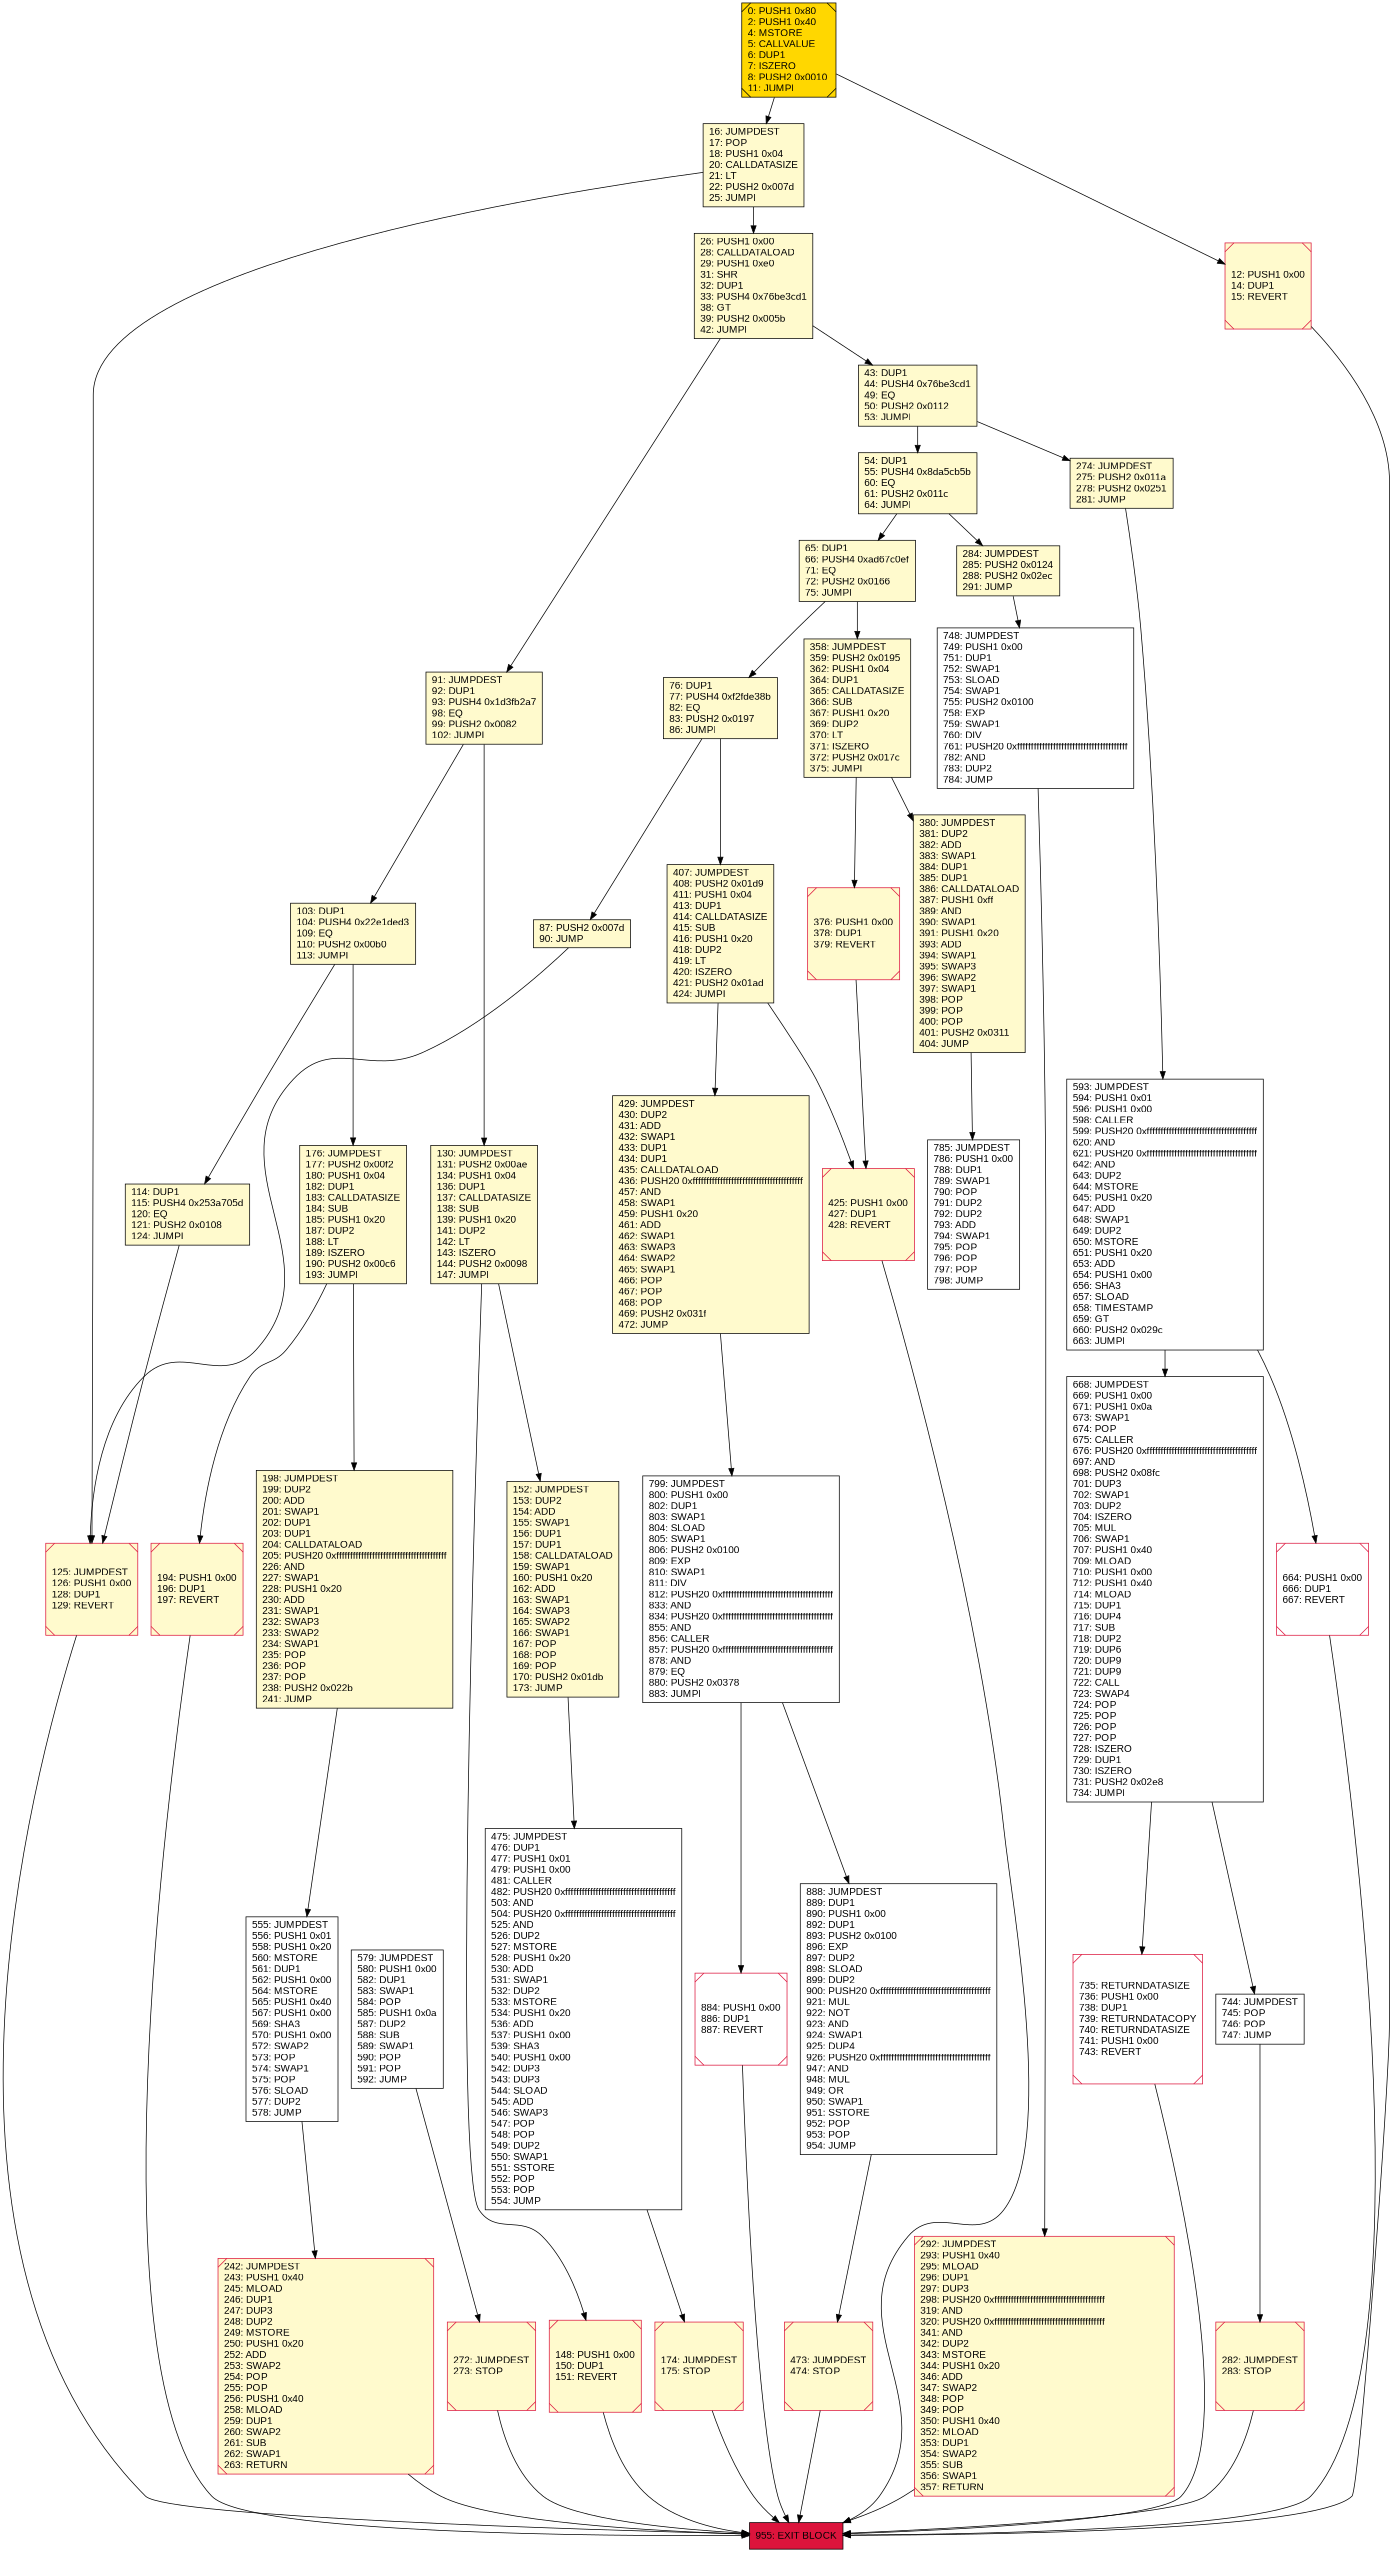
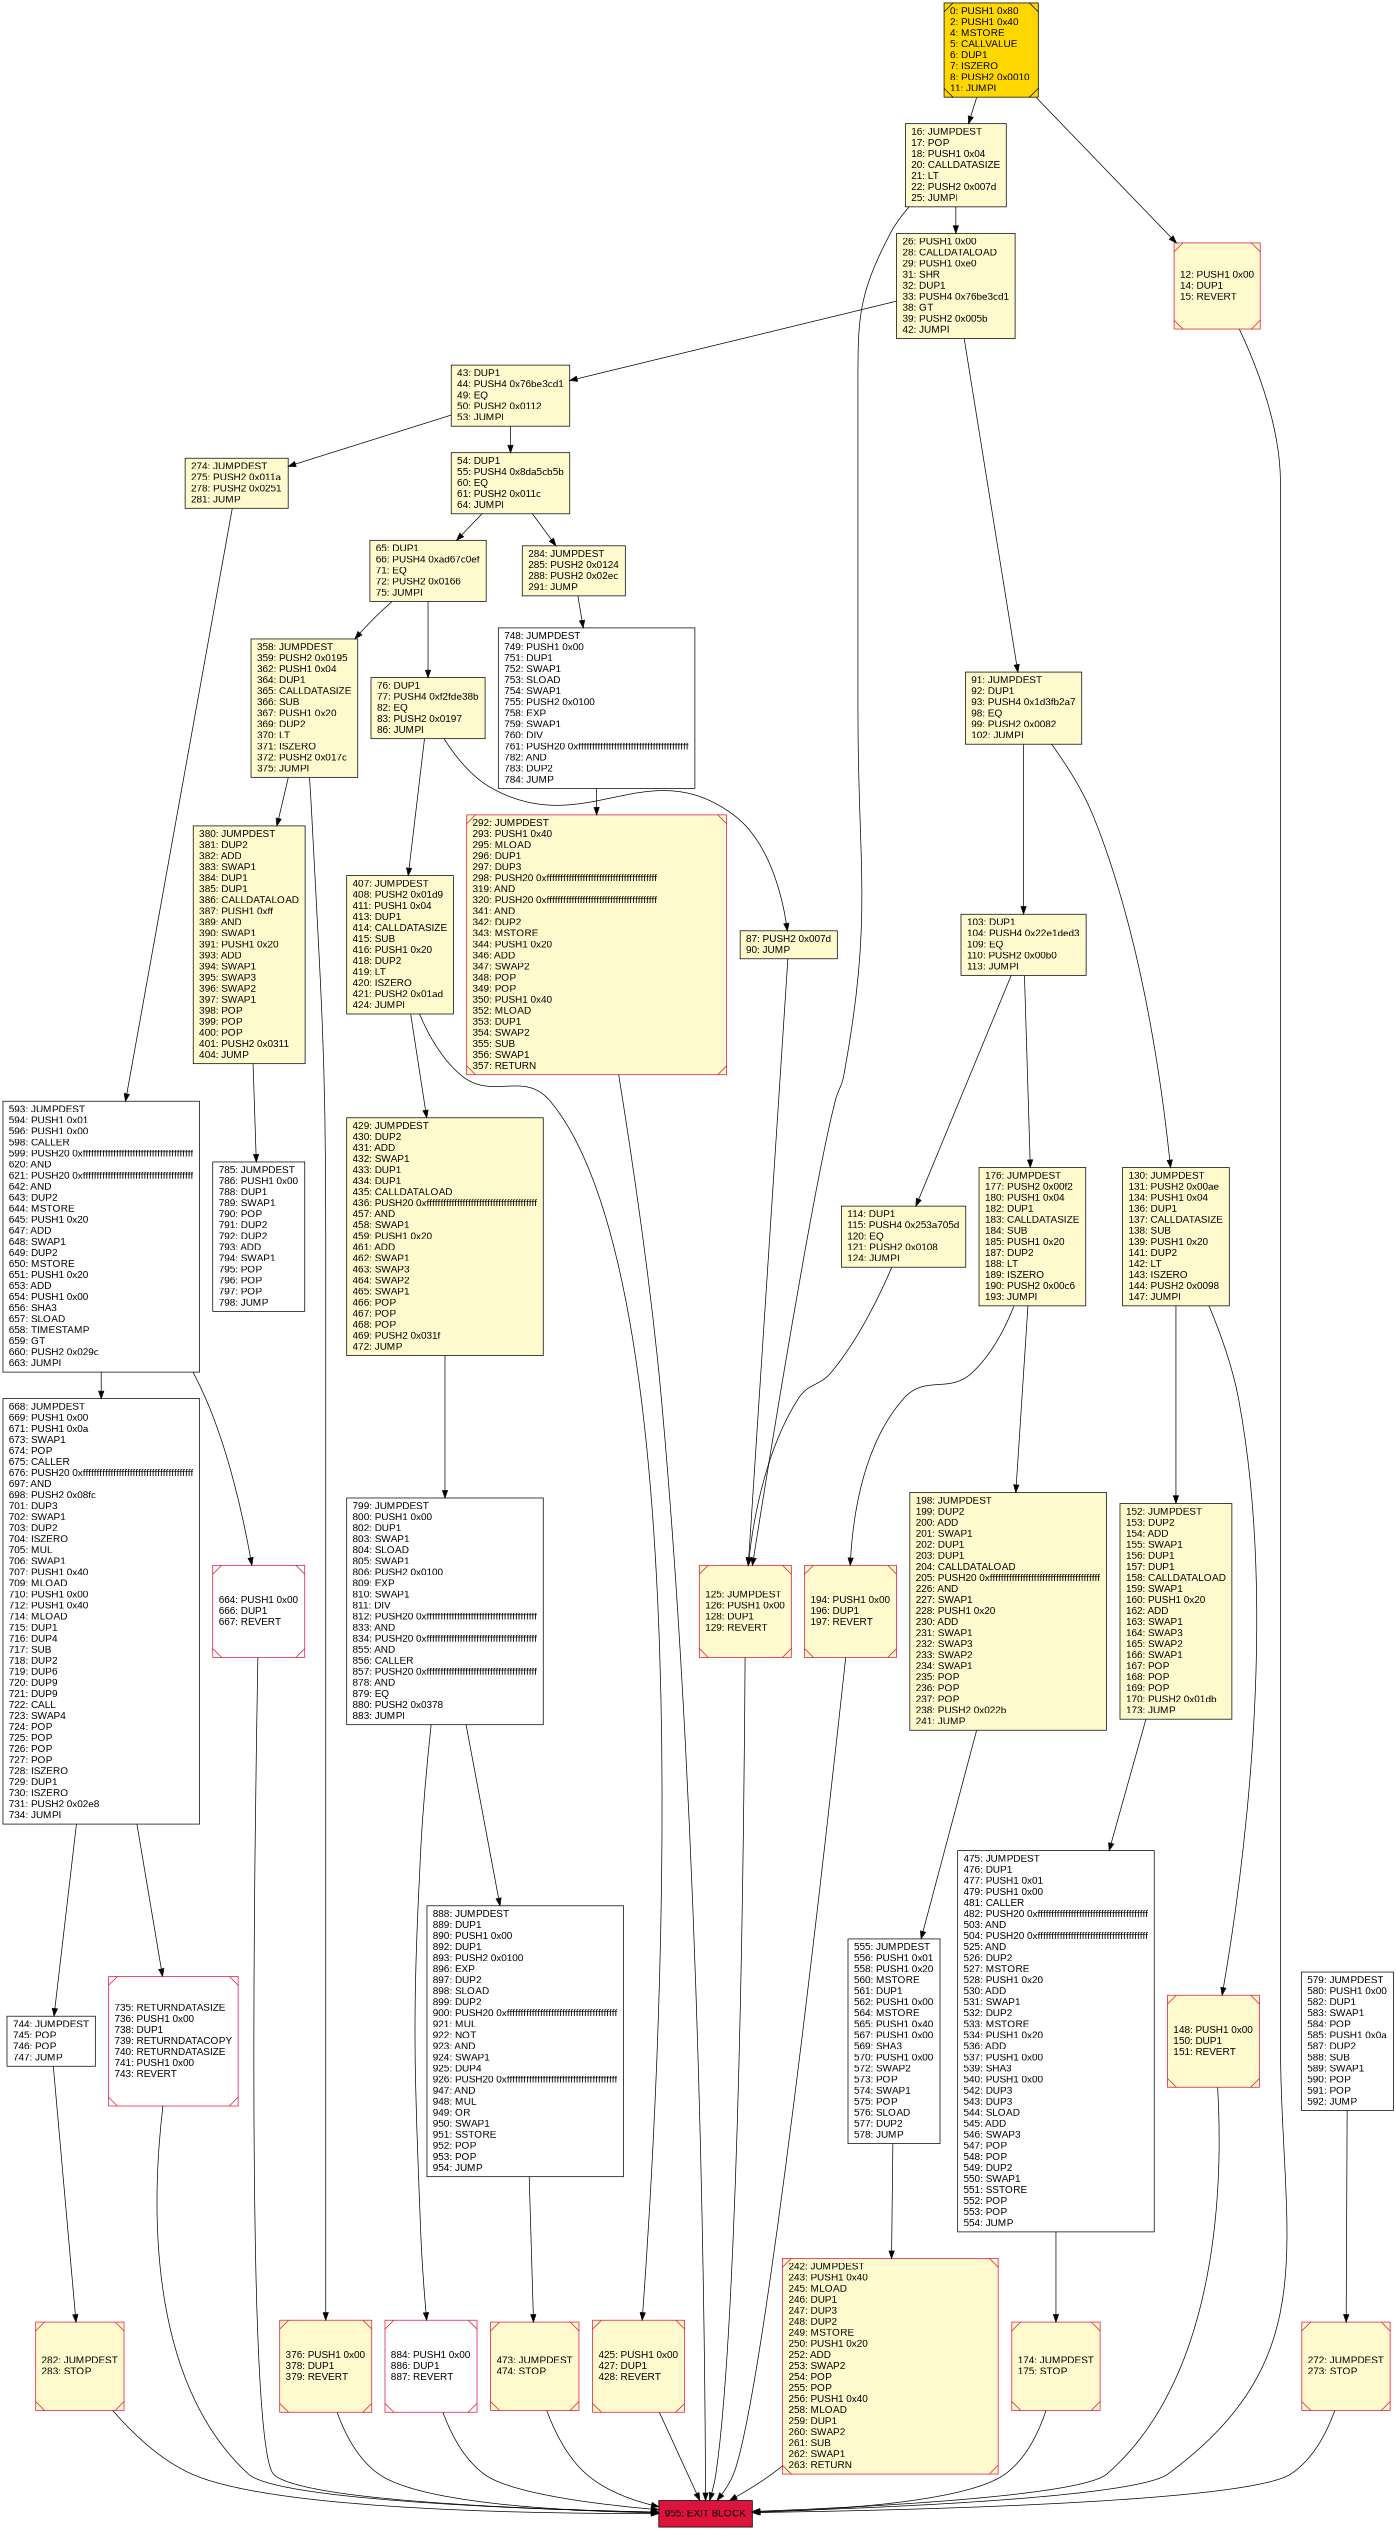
edge "376: PUSH1 0x00 378: DUP1 379: REVERT" -> "425: PUSH1 0x00 427: DUP1 428: REVERT": now "376: PUSH1 0x00 378: DUP1 379: REVERT" -> "955: EXIT BLOCK"
